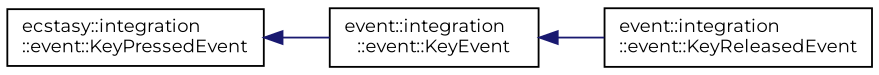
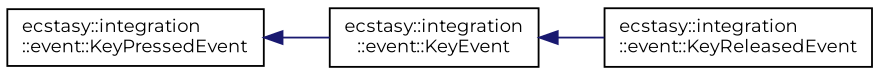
node "event::integration ::event::KeyEvent": label "event::integration ::event::KeyEvent" -> "ecstasy::integration ::event::KeyEvent"
node "event::integration ::event::KeyReleasedEvent": label "event::integration ::event::KeyReleasedEvent" -> "ecstasy::integration ::event::KeyReleasedEvent"
